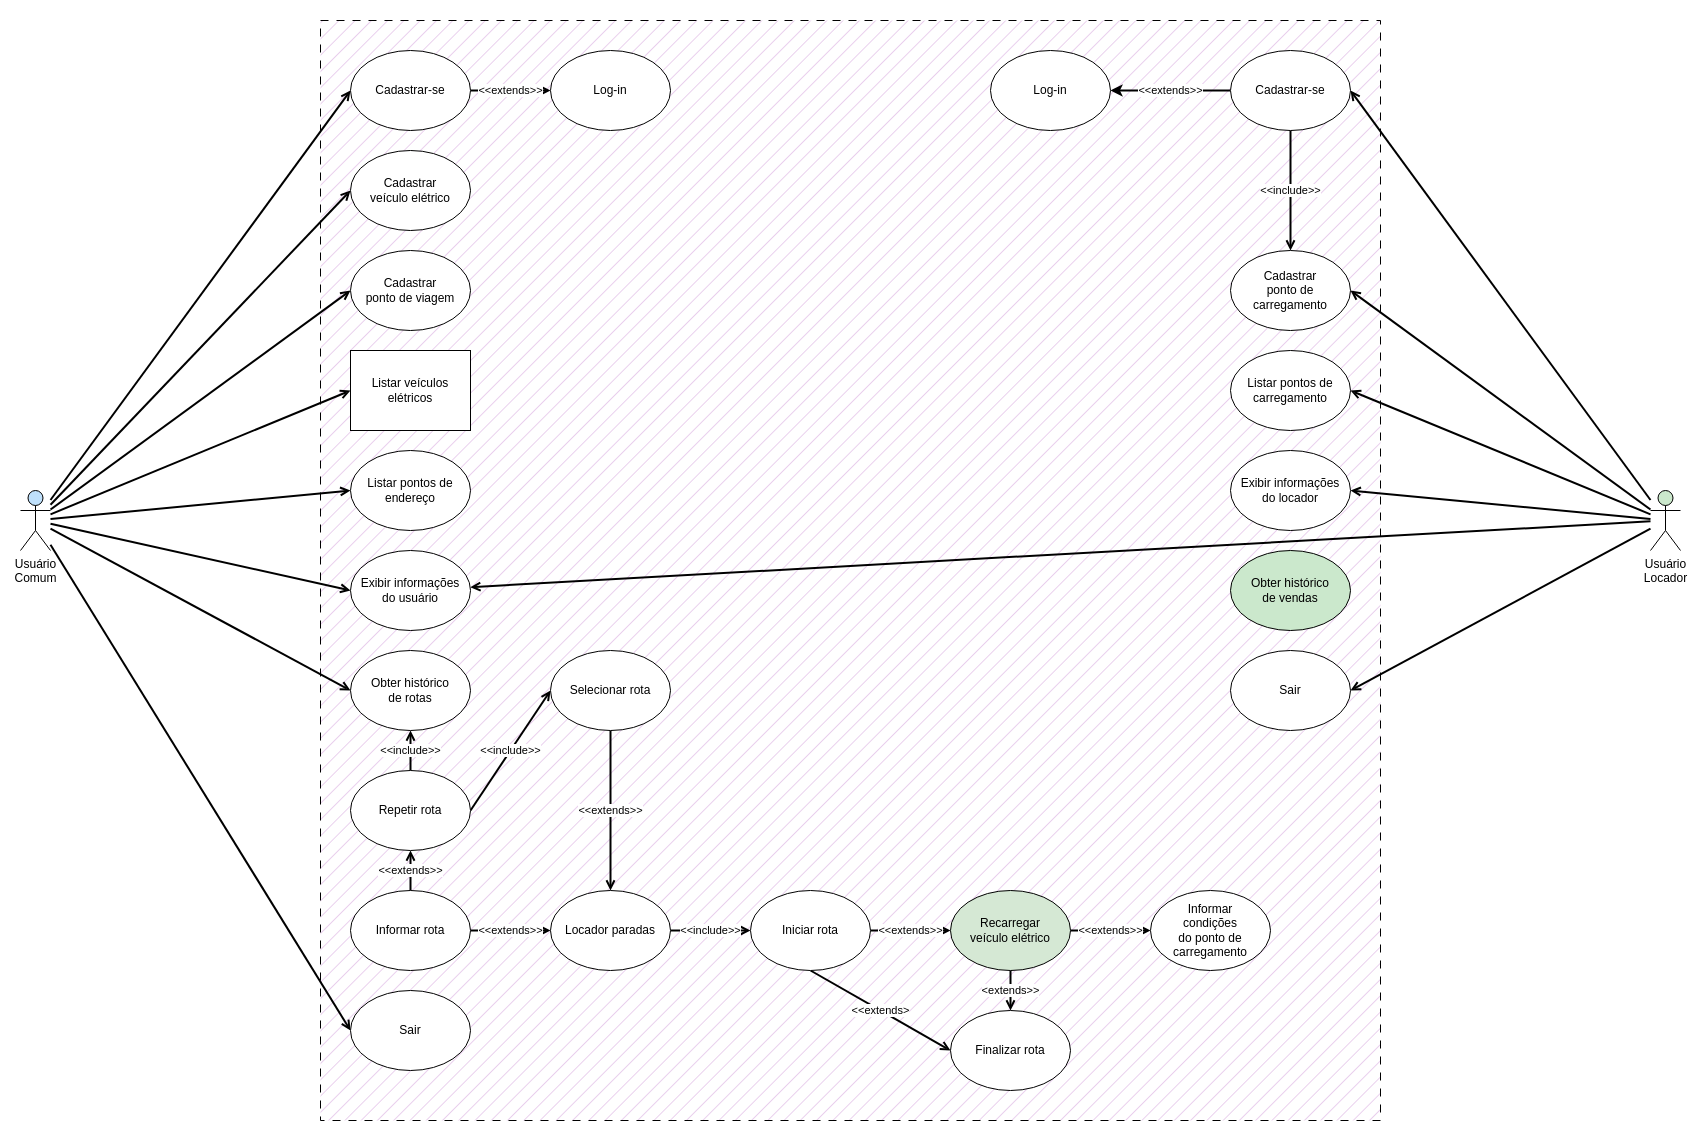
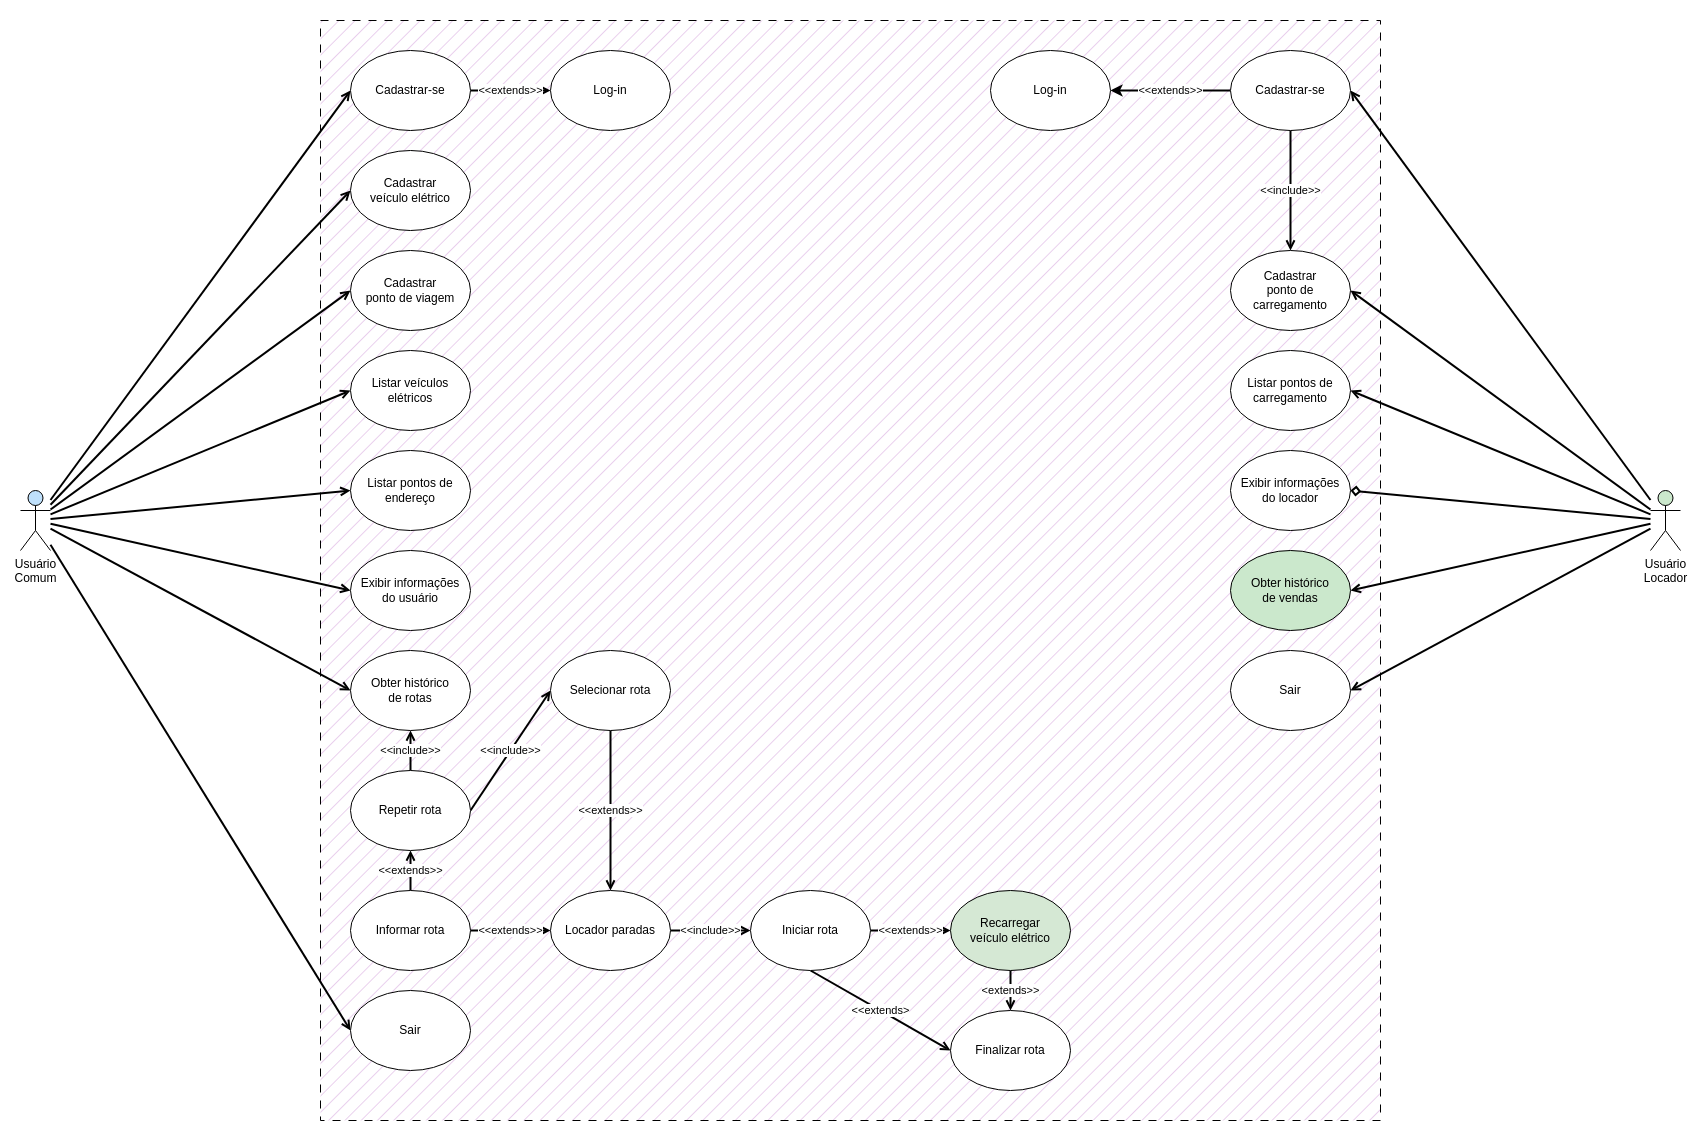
node "Listar veículos elétricos": shape rectangle -> ellipse
edge "Usuário Locador" -> "Exibir informações do locador": arrowhead open -> diamond
edge "Usuário Locador" -> "Exibir informações do usuário": now "Usuário Locador" -> "Obter histórico de vendas"
edge "Recarregar veículo elétrico" -> "Informar condições do ponto de carregamento": removed, label "<<extends>>"
node "Informar condições do ponto de carregamento": removed
